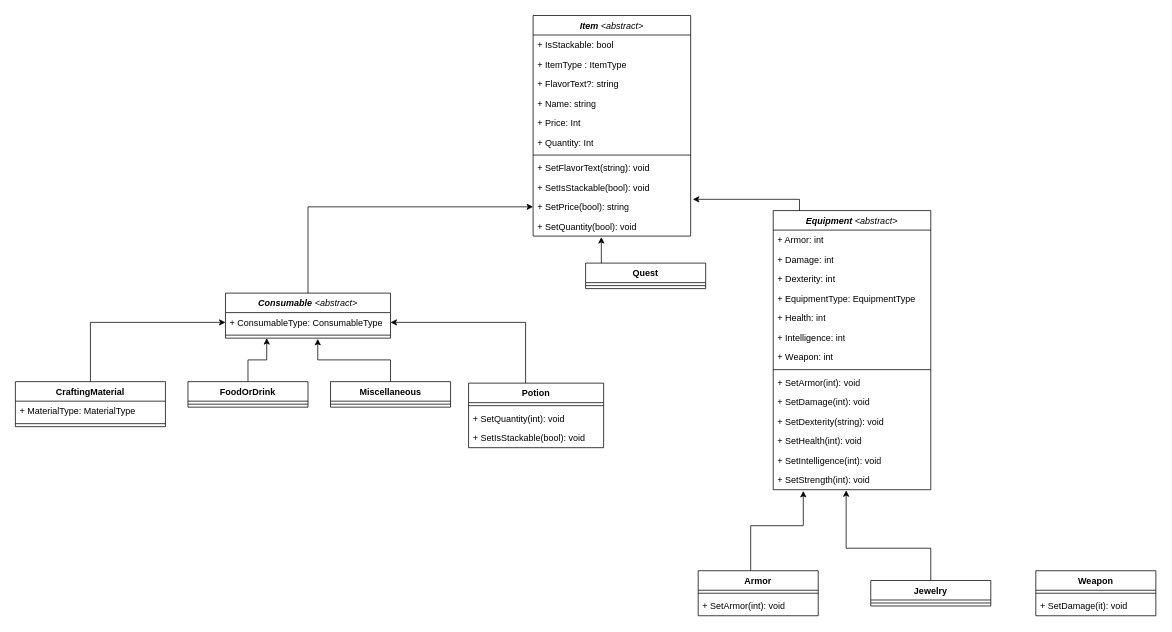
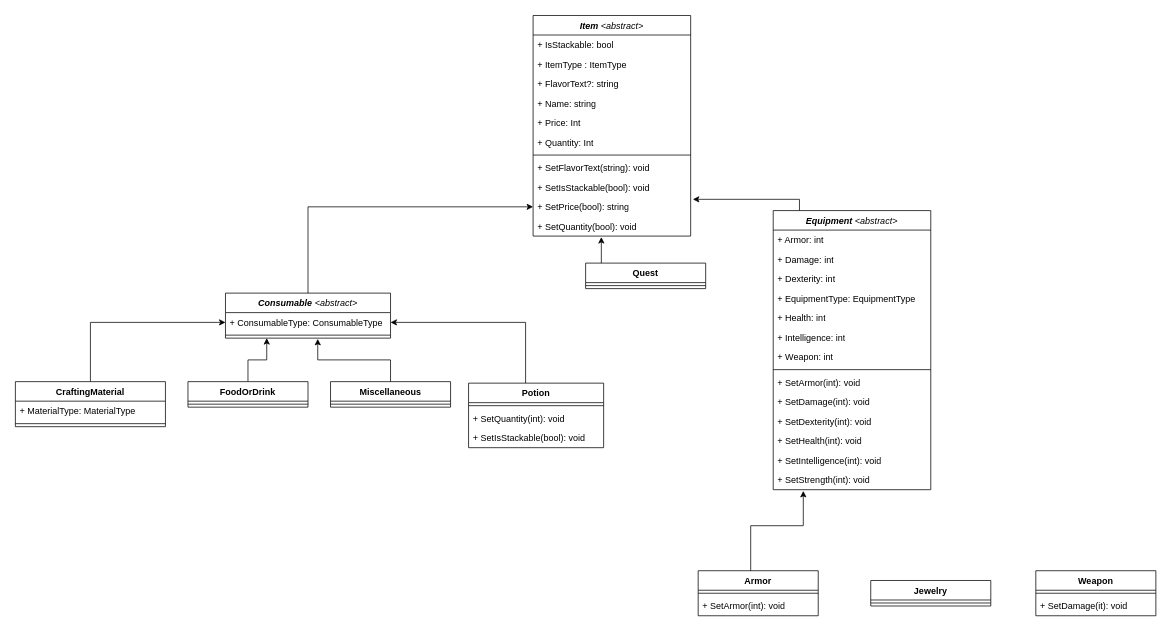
node "+ SetDexterity(string): void": label "+ SetDexterity(string): void" -> "+ SetDexterity(int): void"
edge "Jewelry" -> "+ SetStrength(int): void": removed
